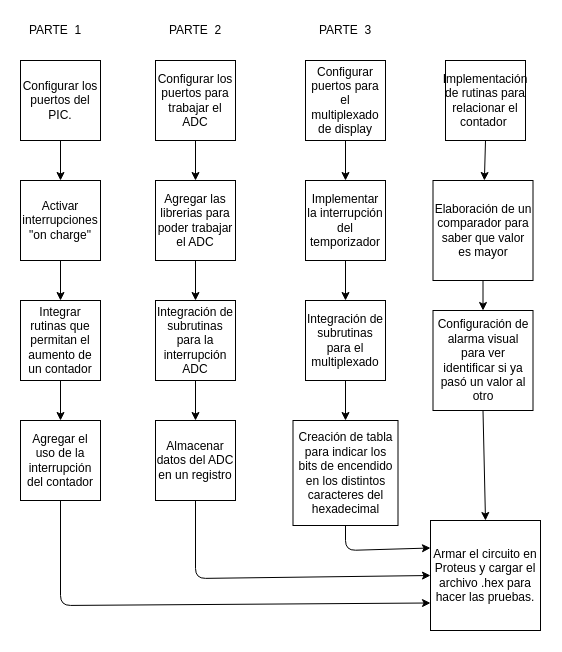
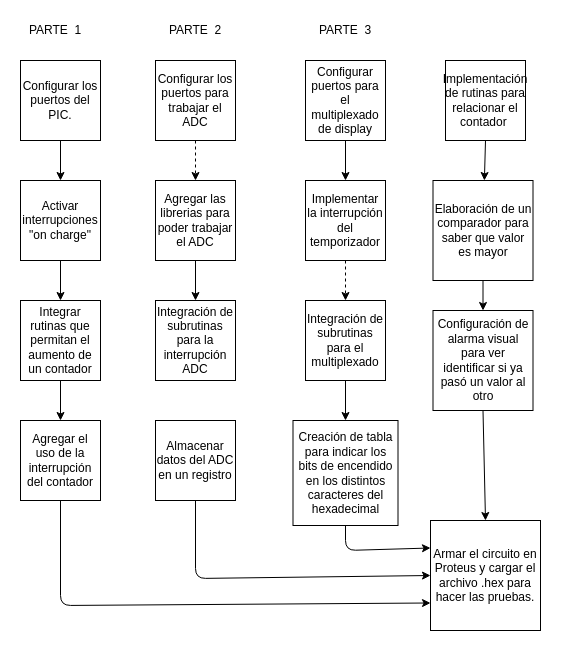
edge "Configurar los puertos para trabajar el ADC" -> "Agregar las librerias para poder trabajar el ADC": style solid -> dashed
edge "Implementar la interrupción del temporizador" -> "Integración de subrutinas para el multiplexado": style solid -> dashed
edge "Integración de subrutinas para la interrupción ADC" -> "Almacenar datos del ADC en un registro": removed
